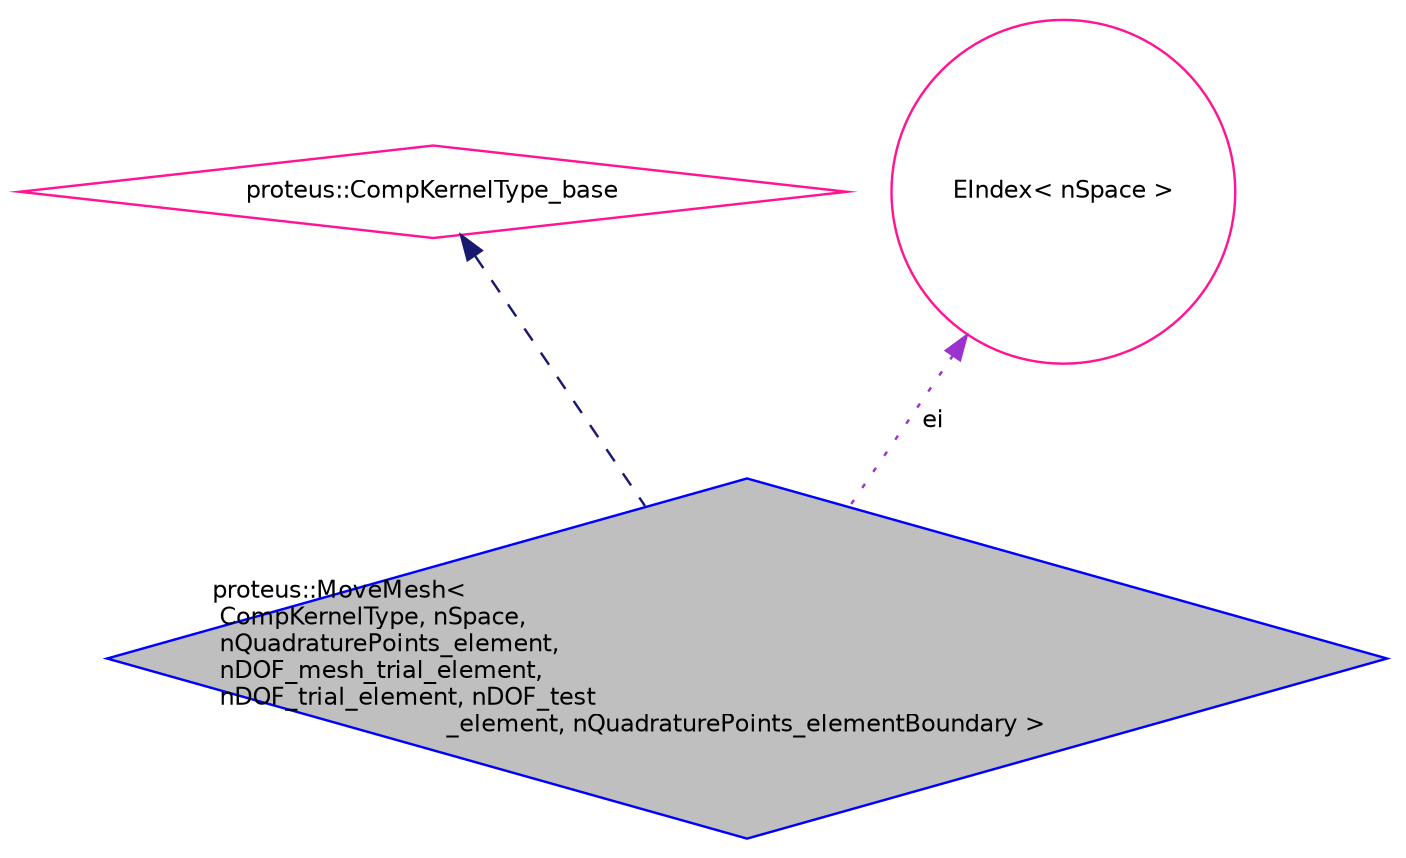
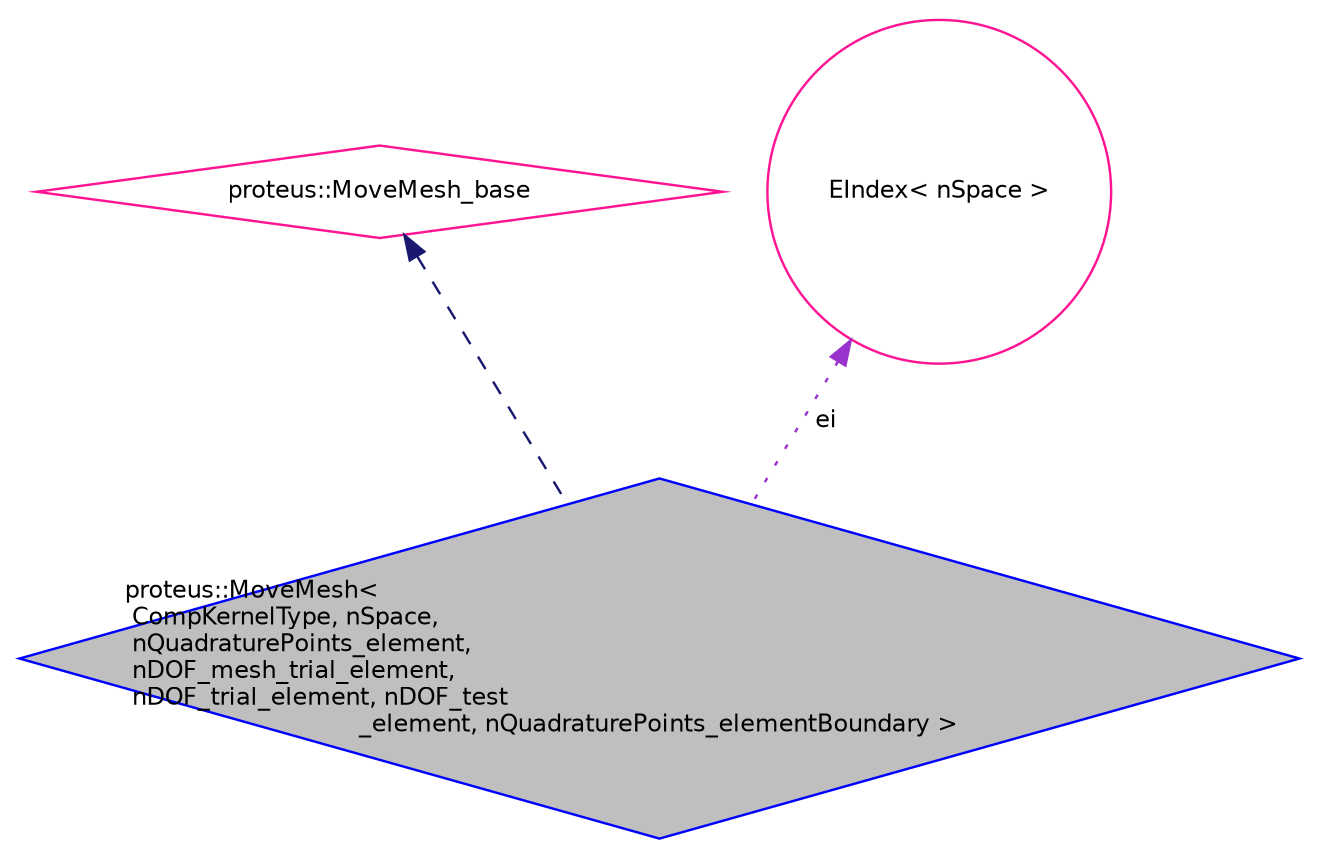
node "proteus::CompKernelType_base": label "proteus::CompKernelType_base" -> "proteus::MoveMesh_base"
